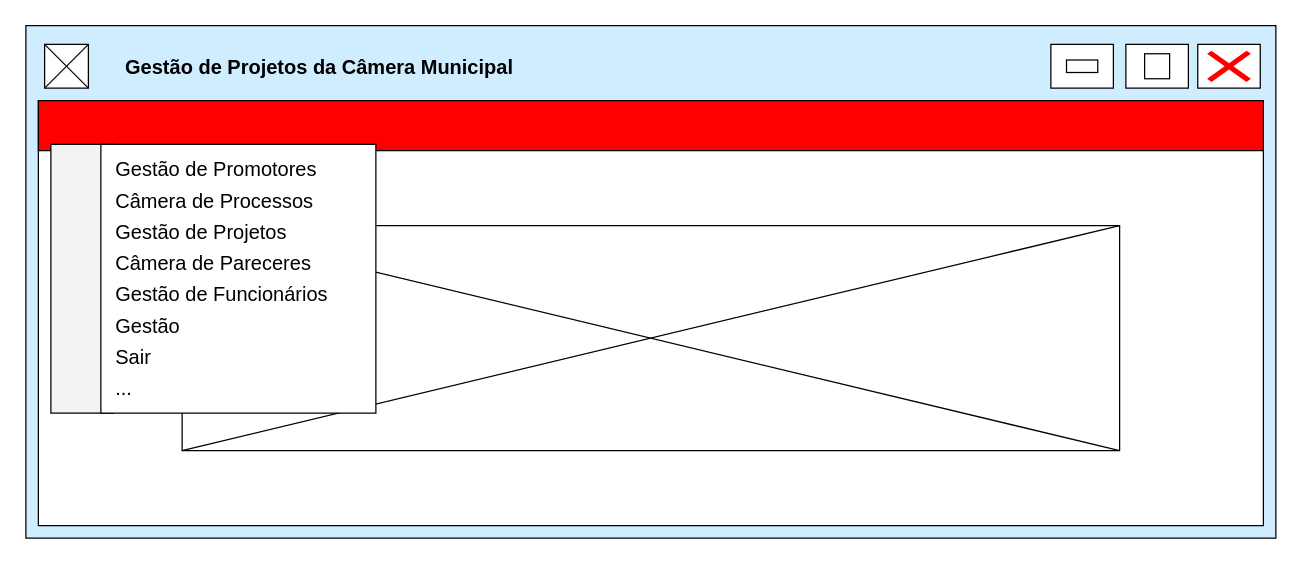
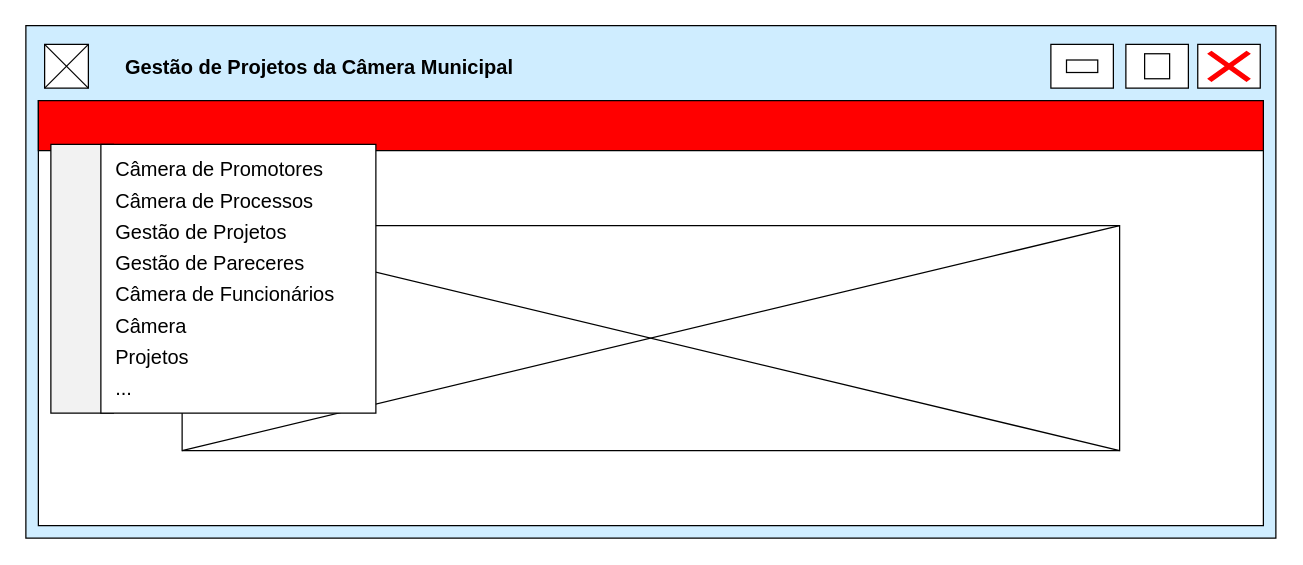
node "Gestão de Promotores": label "Gestão de Promotores" -> "Câmera de Promotores"
node "Câmera de Pareceres": label "Câmera de Pareceres" -> "Gestão de Pareceres"
node "Gestão de Funcionários": label "Gestão de Funcionários" -> "Câmera de Funcionários"
node "Gestão": label "Gestão" -> "Câmera"
node "Sair": label "Sair" -> "Projetos"
